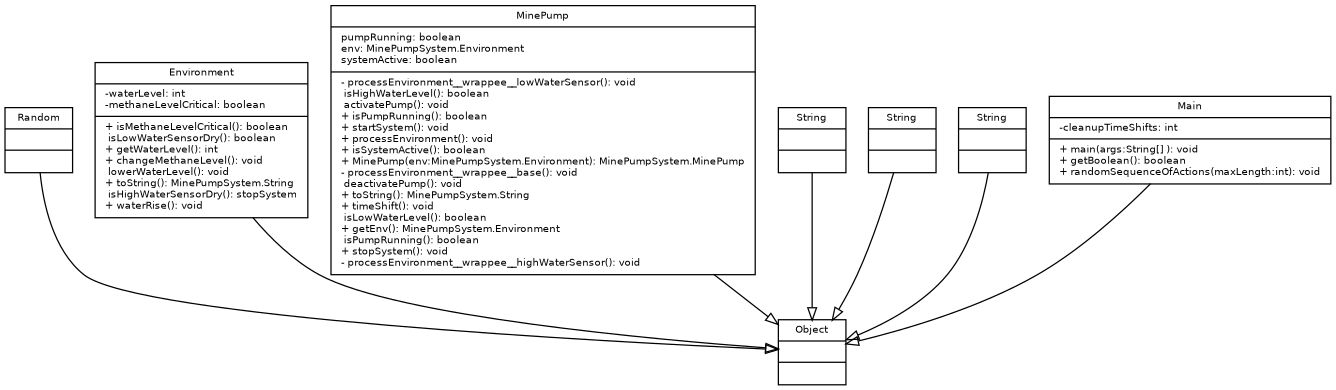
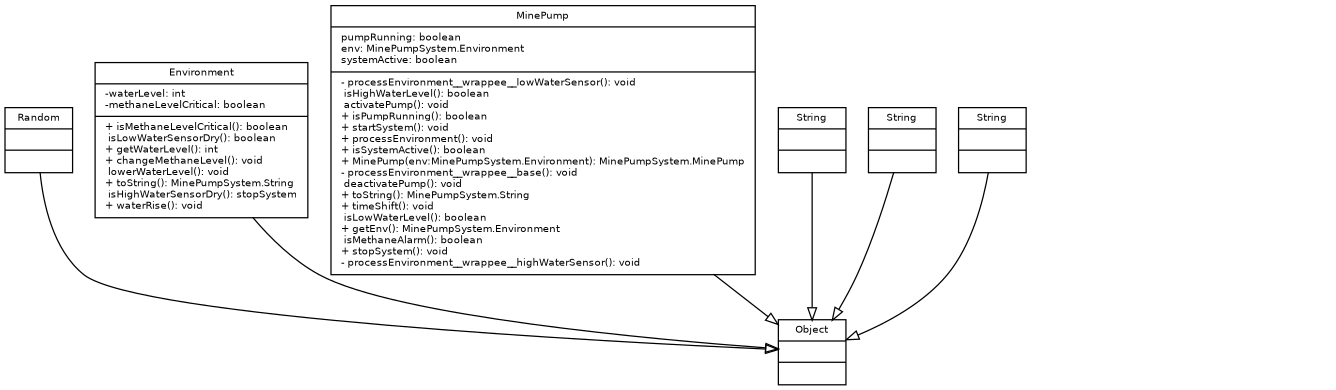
node "Main": removed
node "MinePump": text "isPumpRunning(): boolean" -> "isMethaneAlarm(): boolean"
